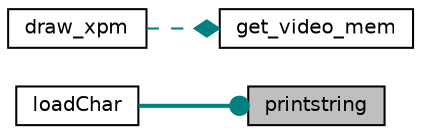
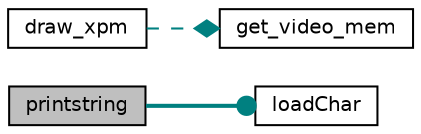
edge "loadChar" -> "printstring": reversed
